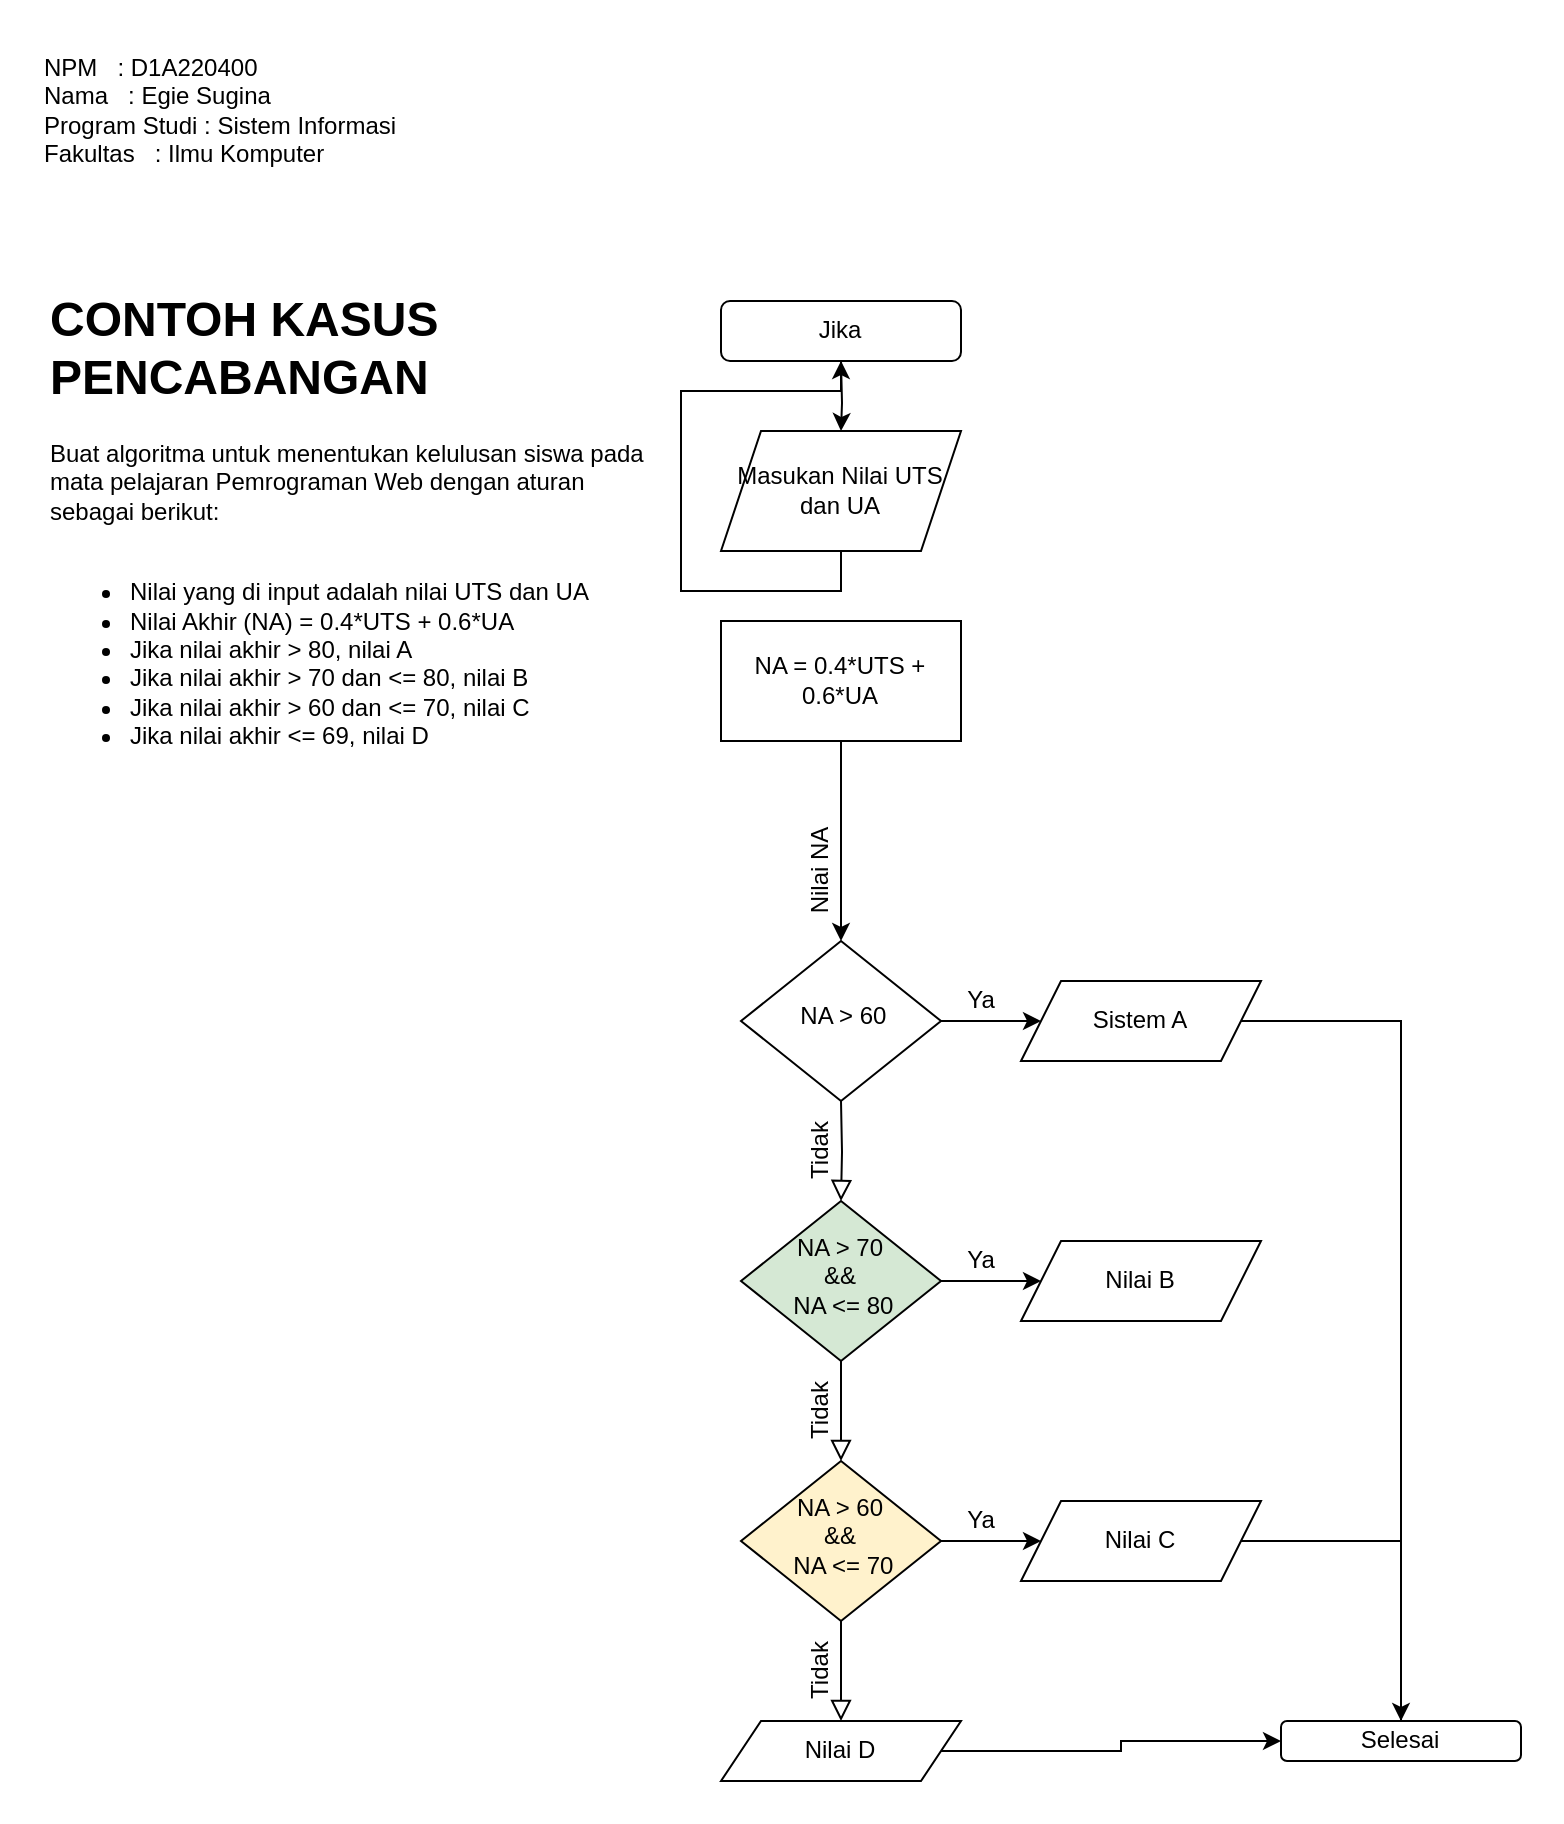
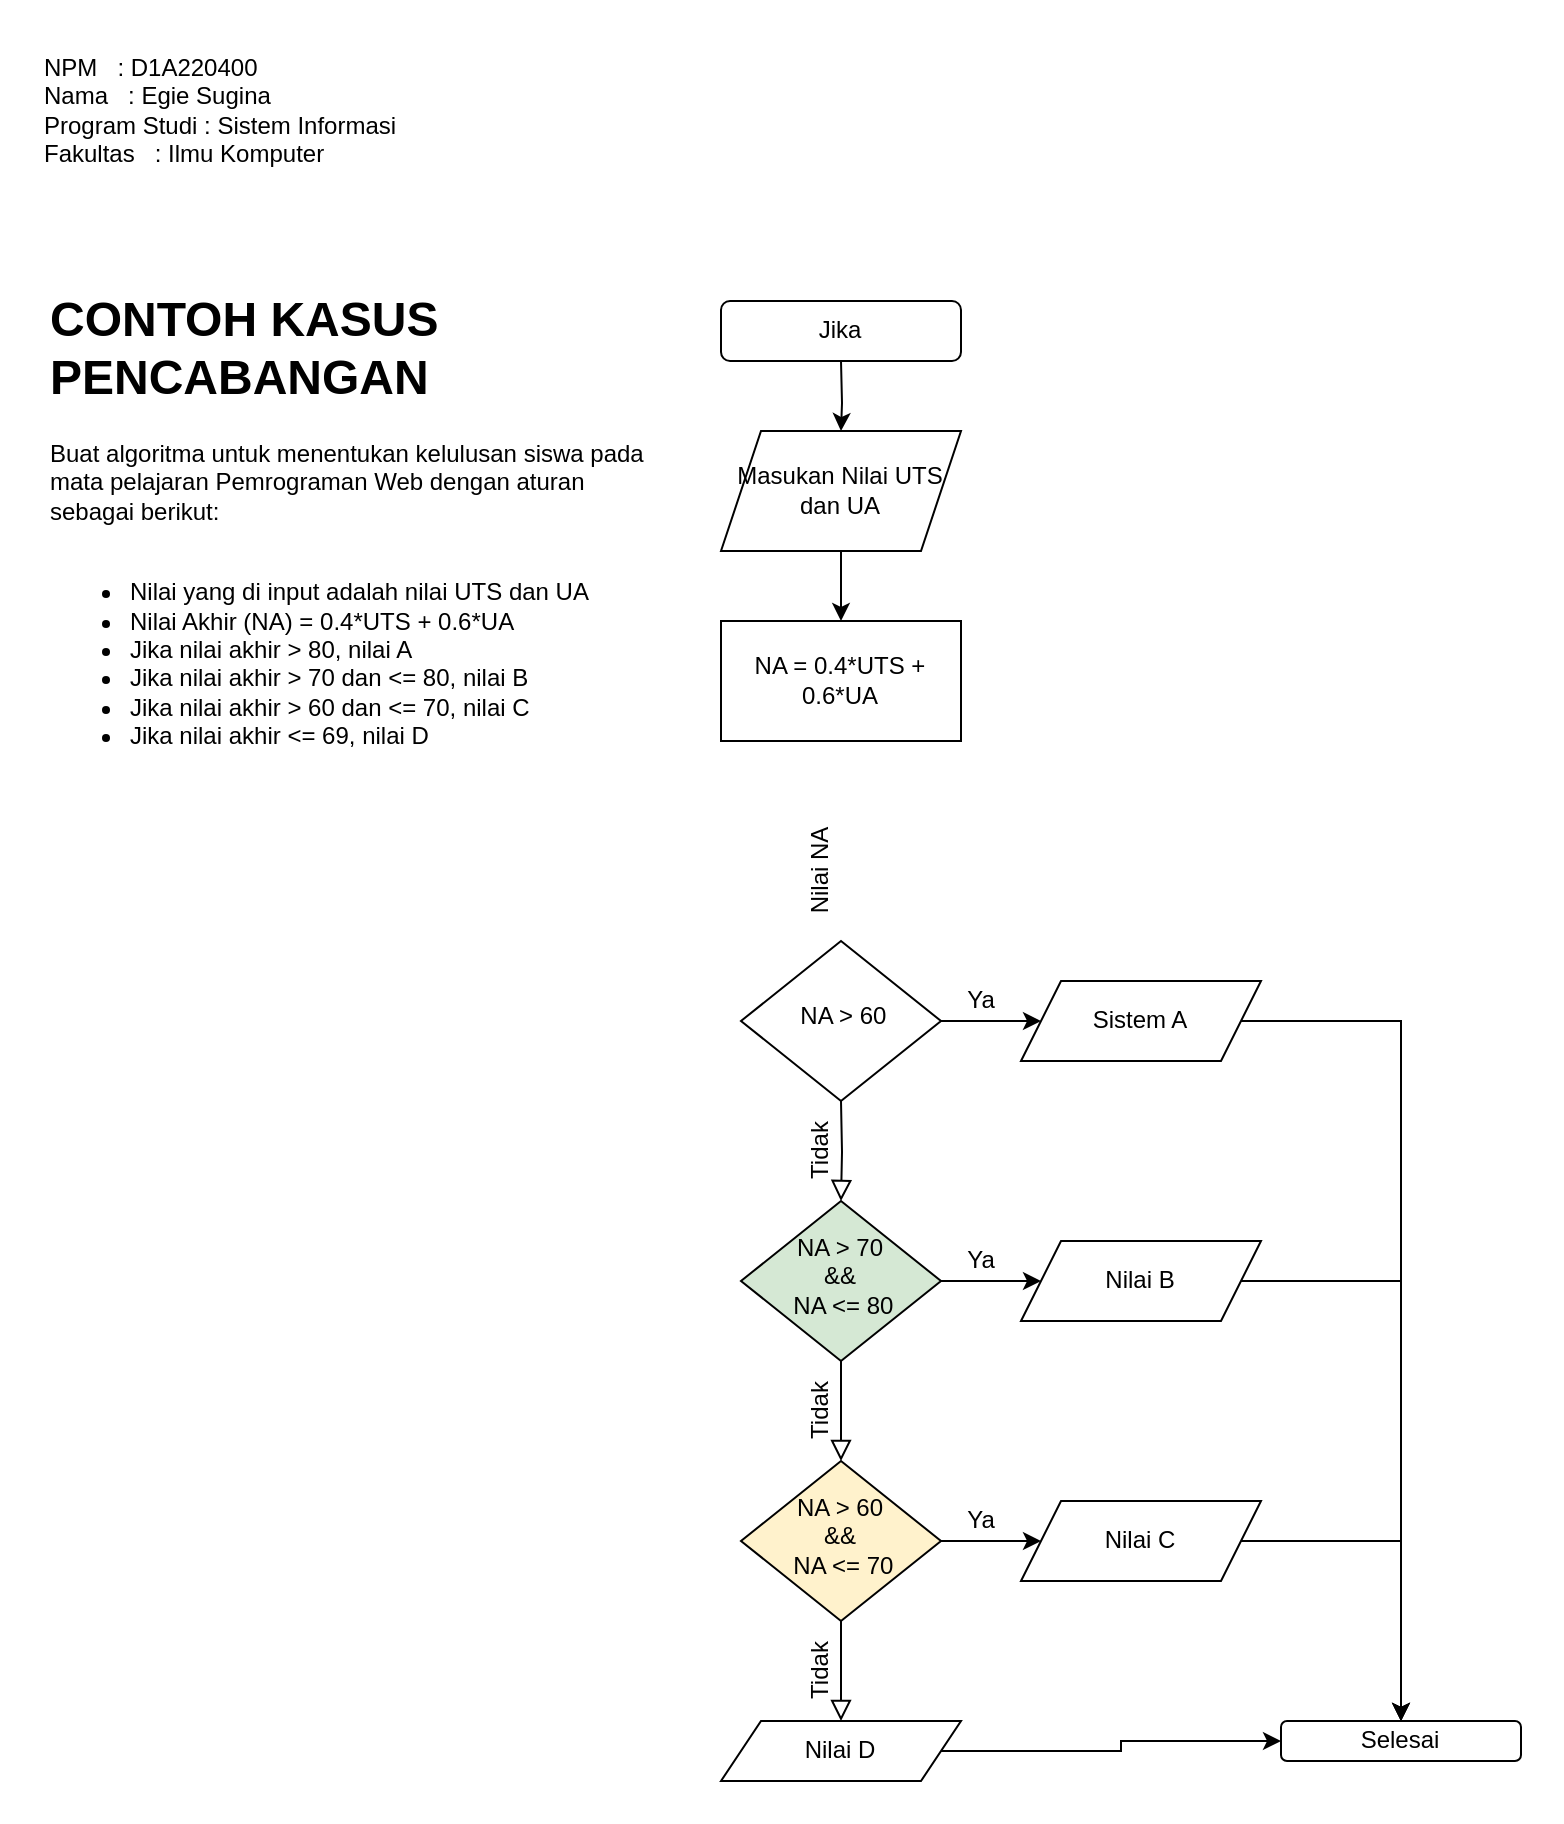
edge "Masukan Nilai UTS dan UA" -> "Jika": now "Masukan Nilai UTS dan UA" -> "NA = 0.4*UTS + 0.6*UA"
edge "NA = 0.4*UTS + 0.6*UA" -> "NA > 60": removed
edge "Sistem A" -- "Selesai": arrowhead none -> classic
edge "Nilai B" -> "Selesai": added
